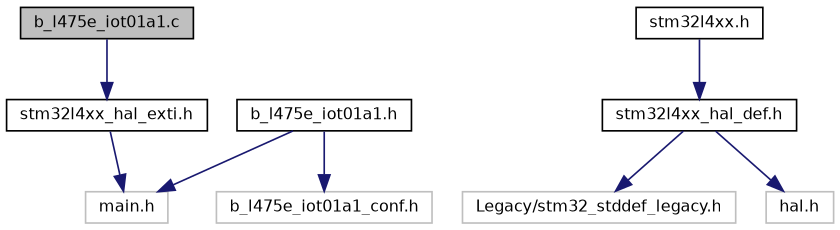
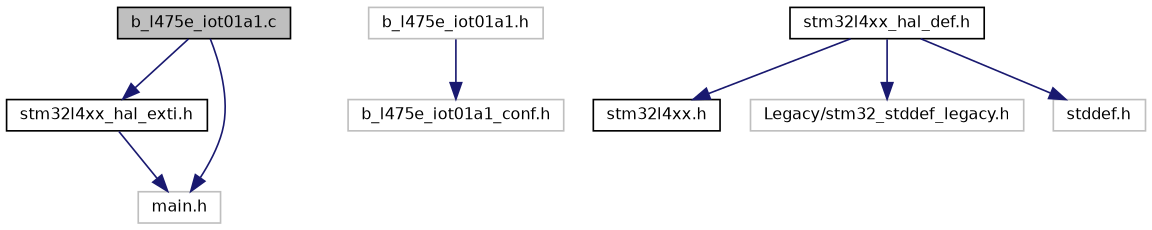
edge "stm32l4xx.h" -> "stm32l4xx_hal_def.h": reversed
node "b_l475e_iot01a1.h": color black -> grey75
edge "b_l475e_iot01a1.h" -> "main.h": now "b_l475e_iot01a1.c" -> "main.h"
node "hal.h": label "hal.h" -> "stddef.h"
